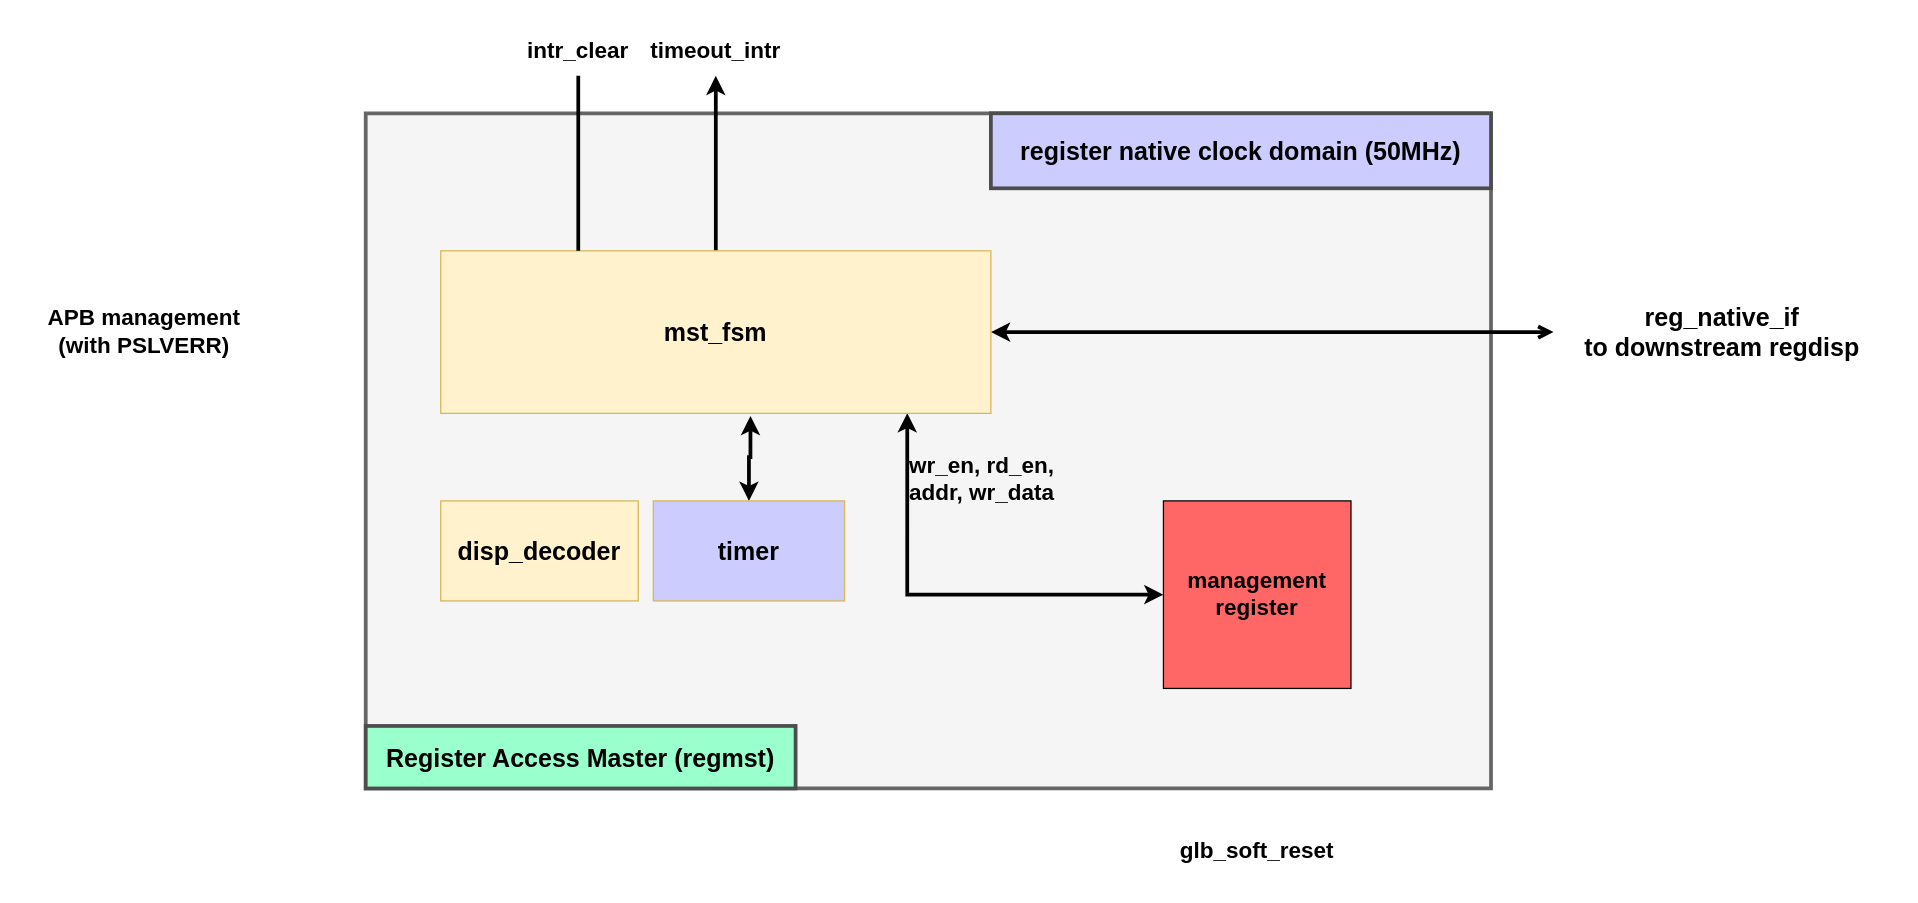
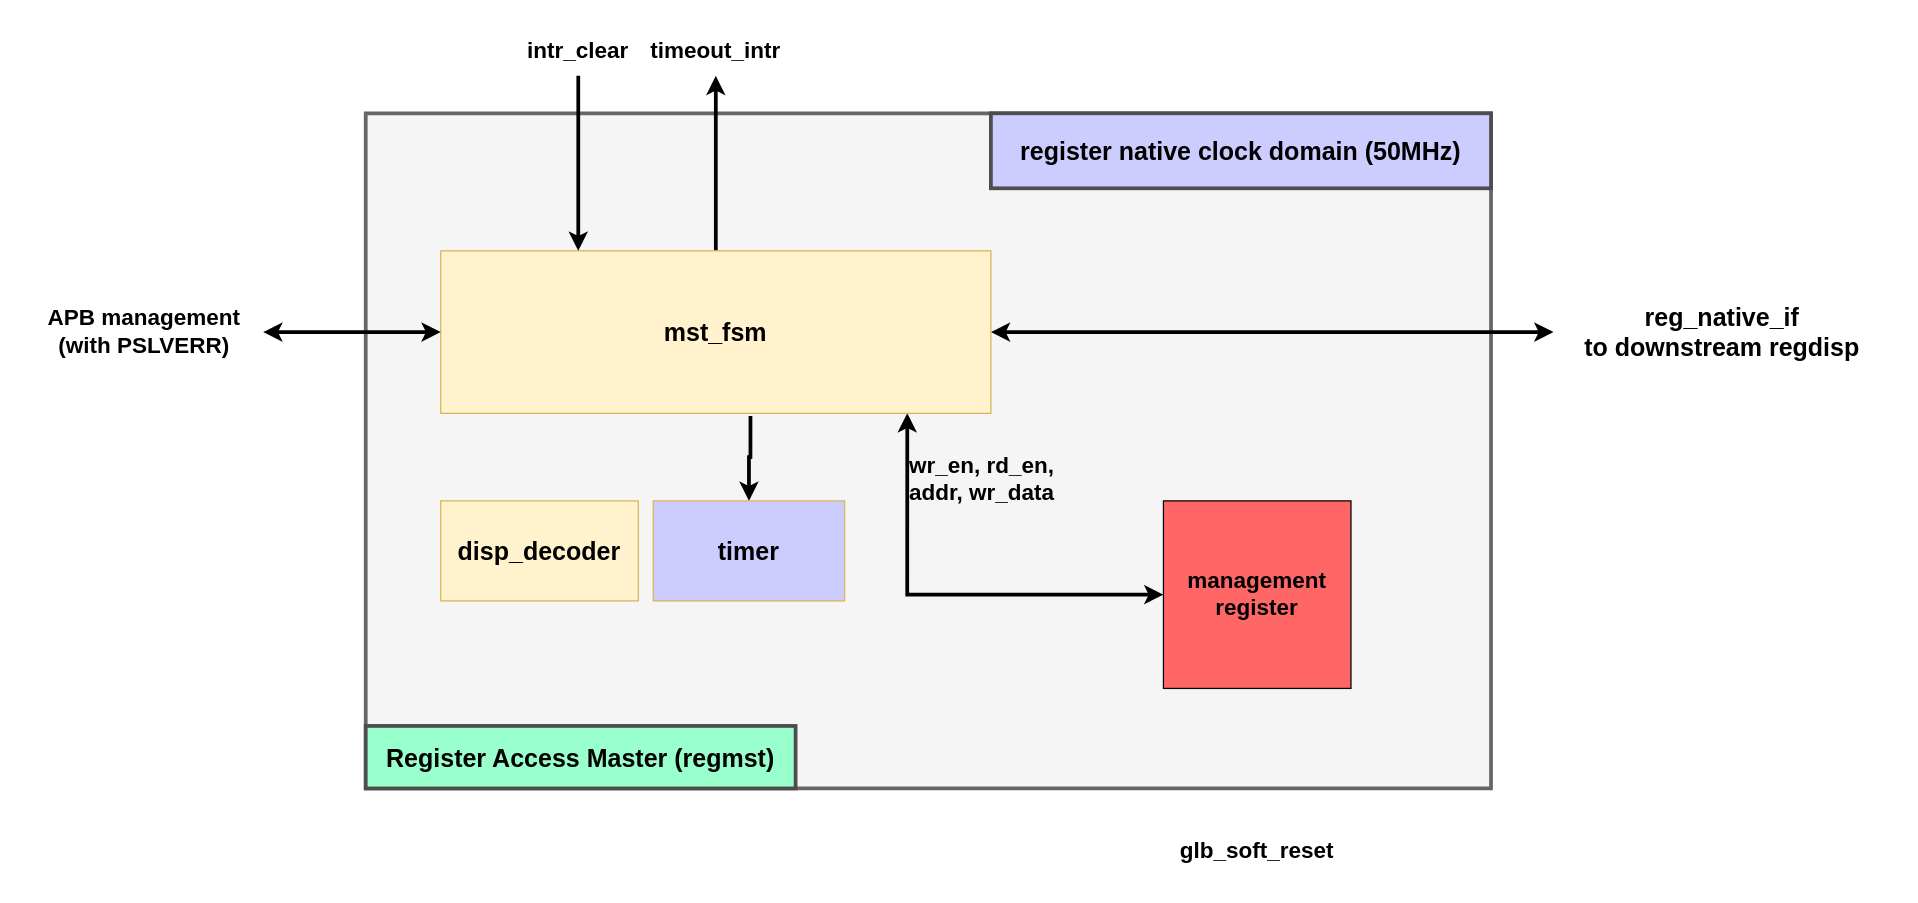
edge "intr_clear" -- "mst_fsm": arrowhead none -> classic
edge "APB management (with PSLVERR)" -- "mst_fsm": added
edge "mst_fsm" -- "reg_native_if to downstream regdisp": arrowhead open -> classic
edge "mst_fsm" -- "timer": arrowhead classic -> none
